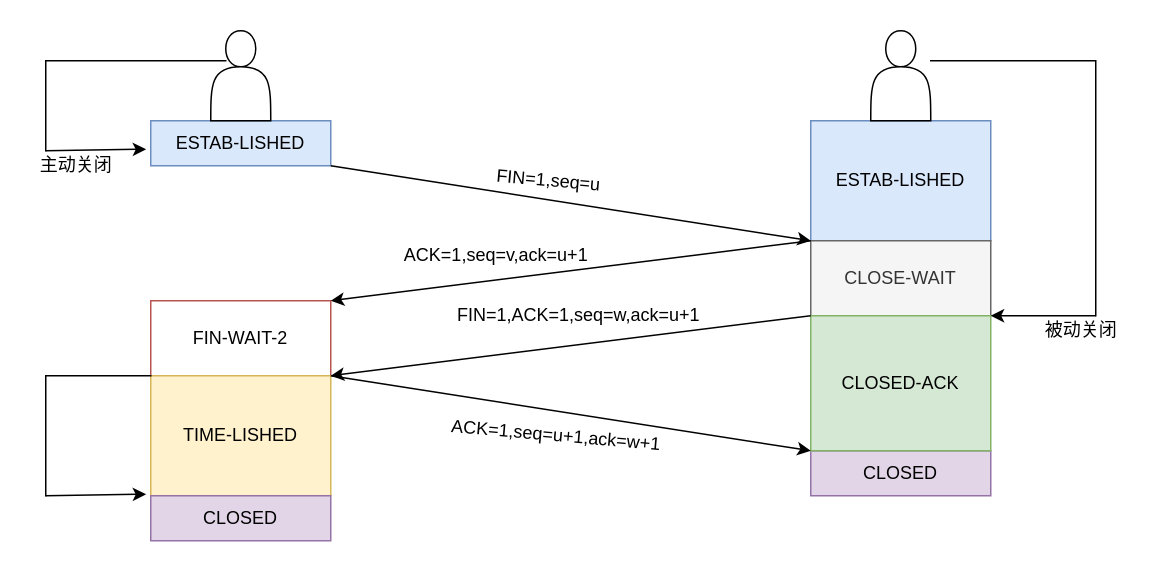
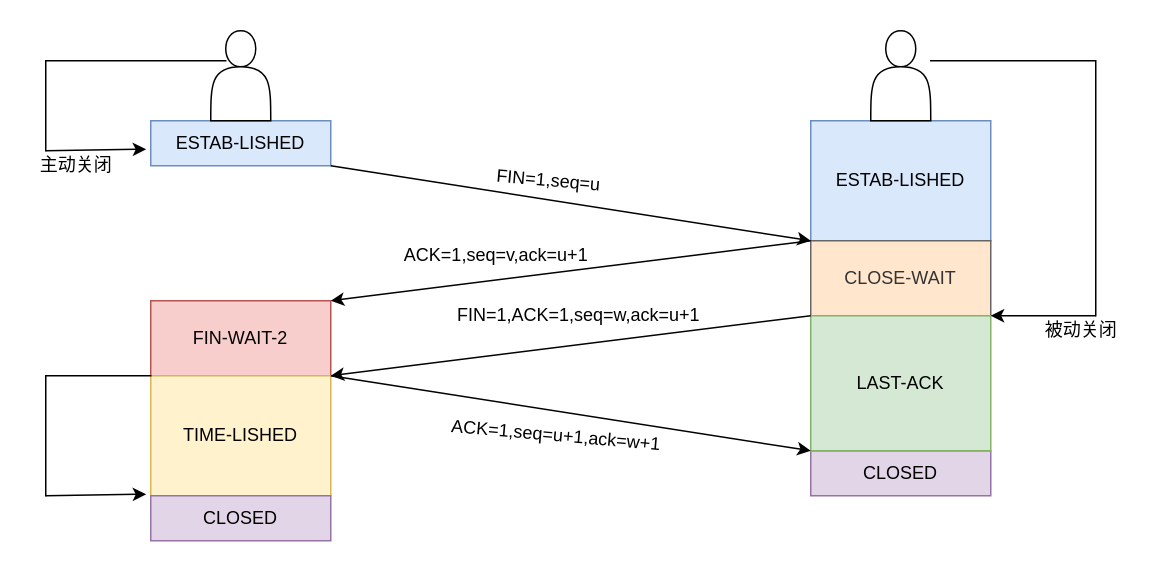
node "CLOSE-WAIT": fillcolor #f5f5f5 -> #ffe6cc
node "FIN-WAIT-2": fillcolor #ffffff -> #f8cecc
node "CLOSED-ACK": label "CLOSED-ACK" -> "LAST-ACK"
